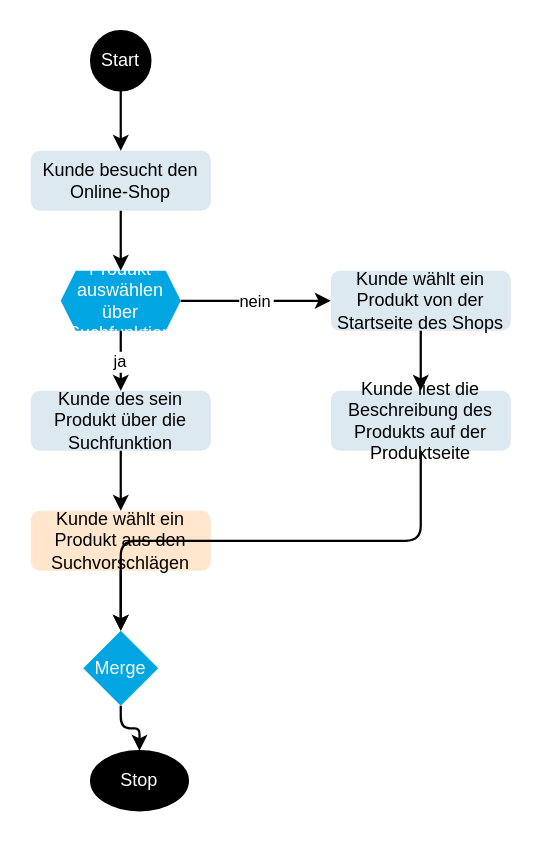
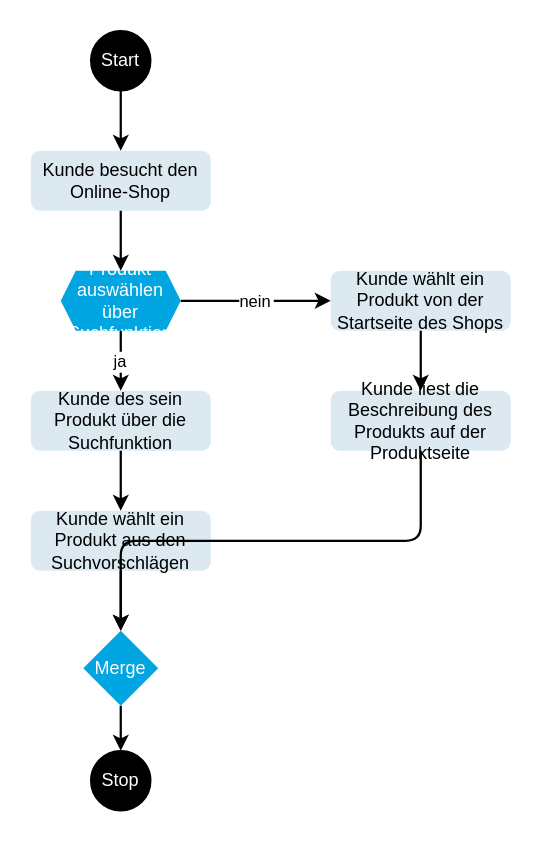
node "Kunde wählt ein Produkt aus den Suchvorschlägen": fillcolor #ffe6cc -> #dce9f1
node "Stop": size 98x60 -> 60x60
